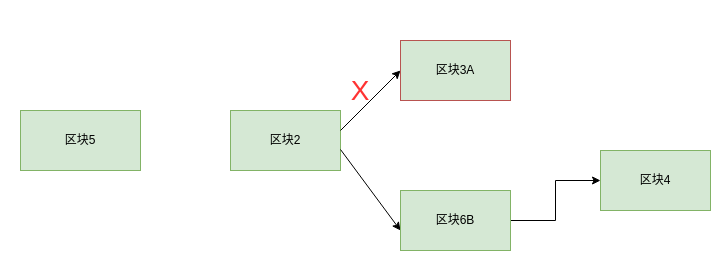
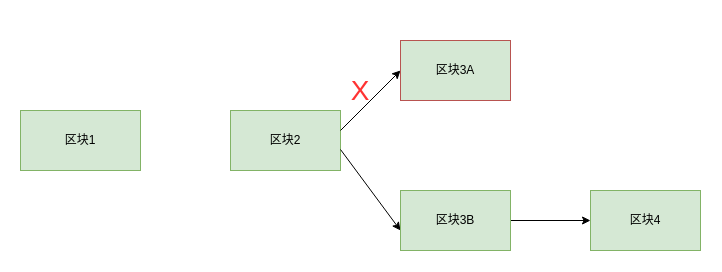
node "区块5": label "区块5" -> "区块1"
node "区块4": moved (656, 181) -> (646, 221)
node "区块6B": label "区块6B" -> "区块3B"
